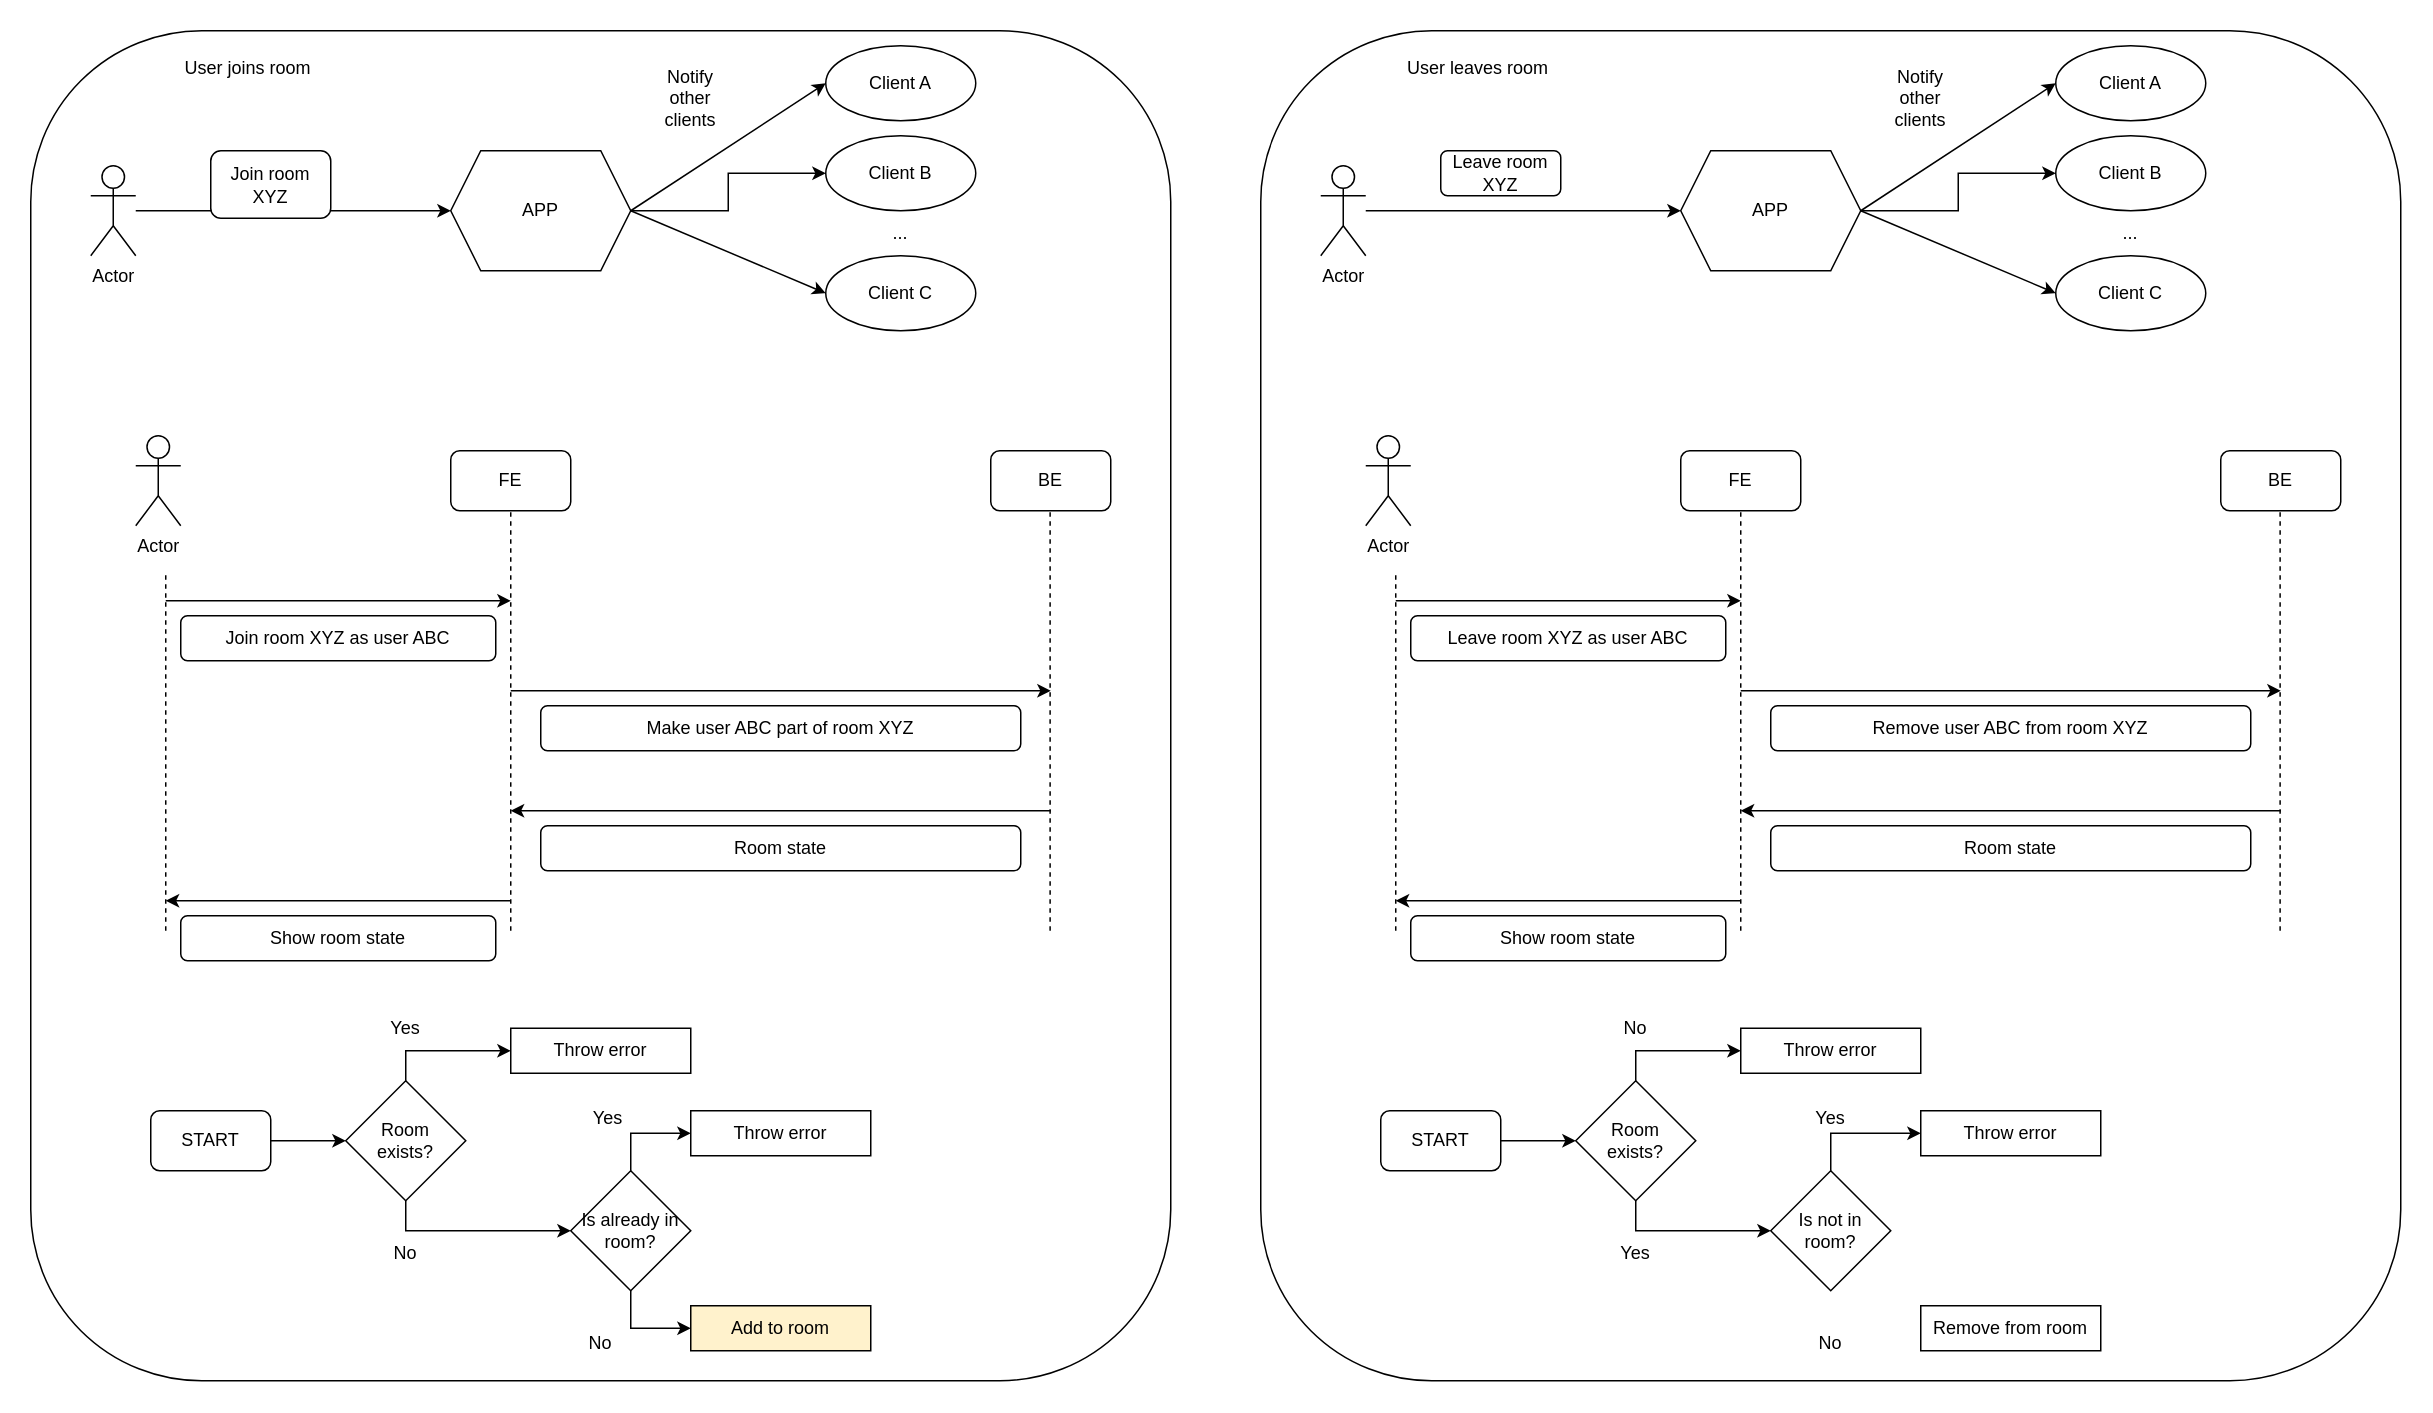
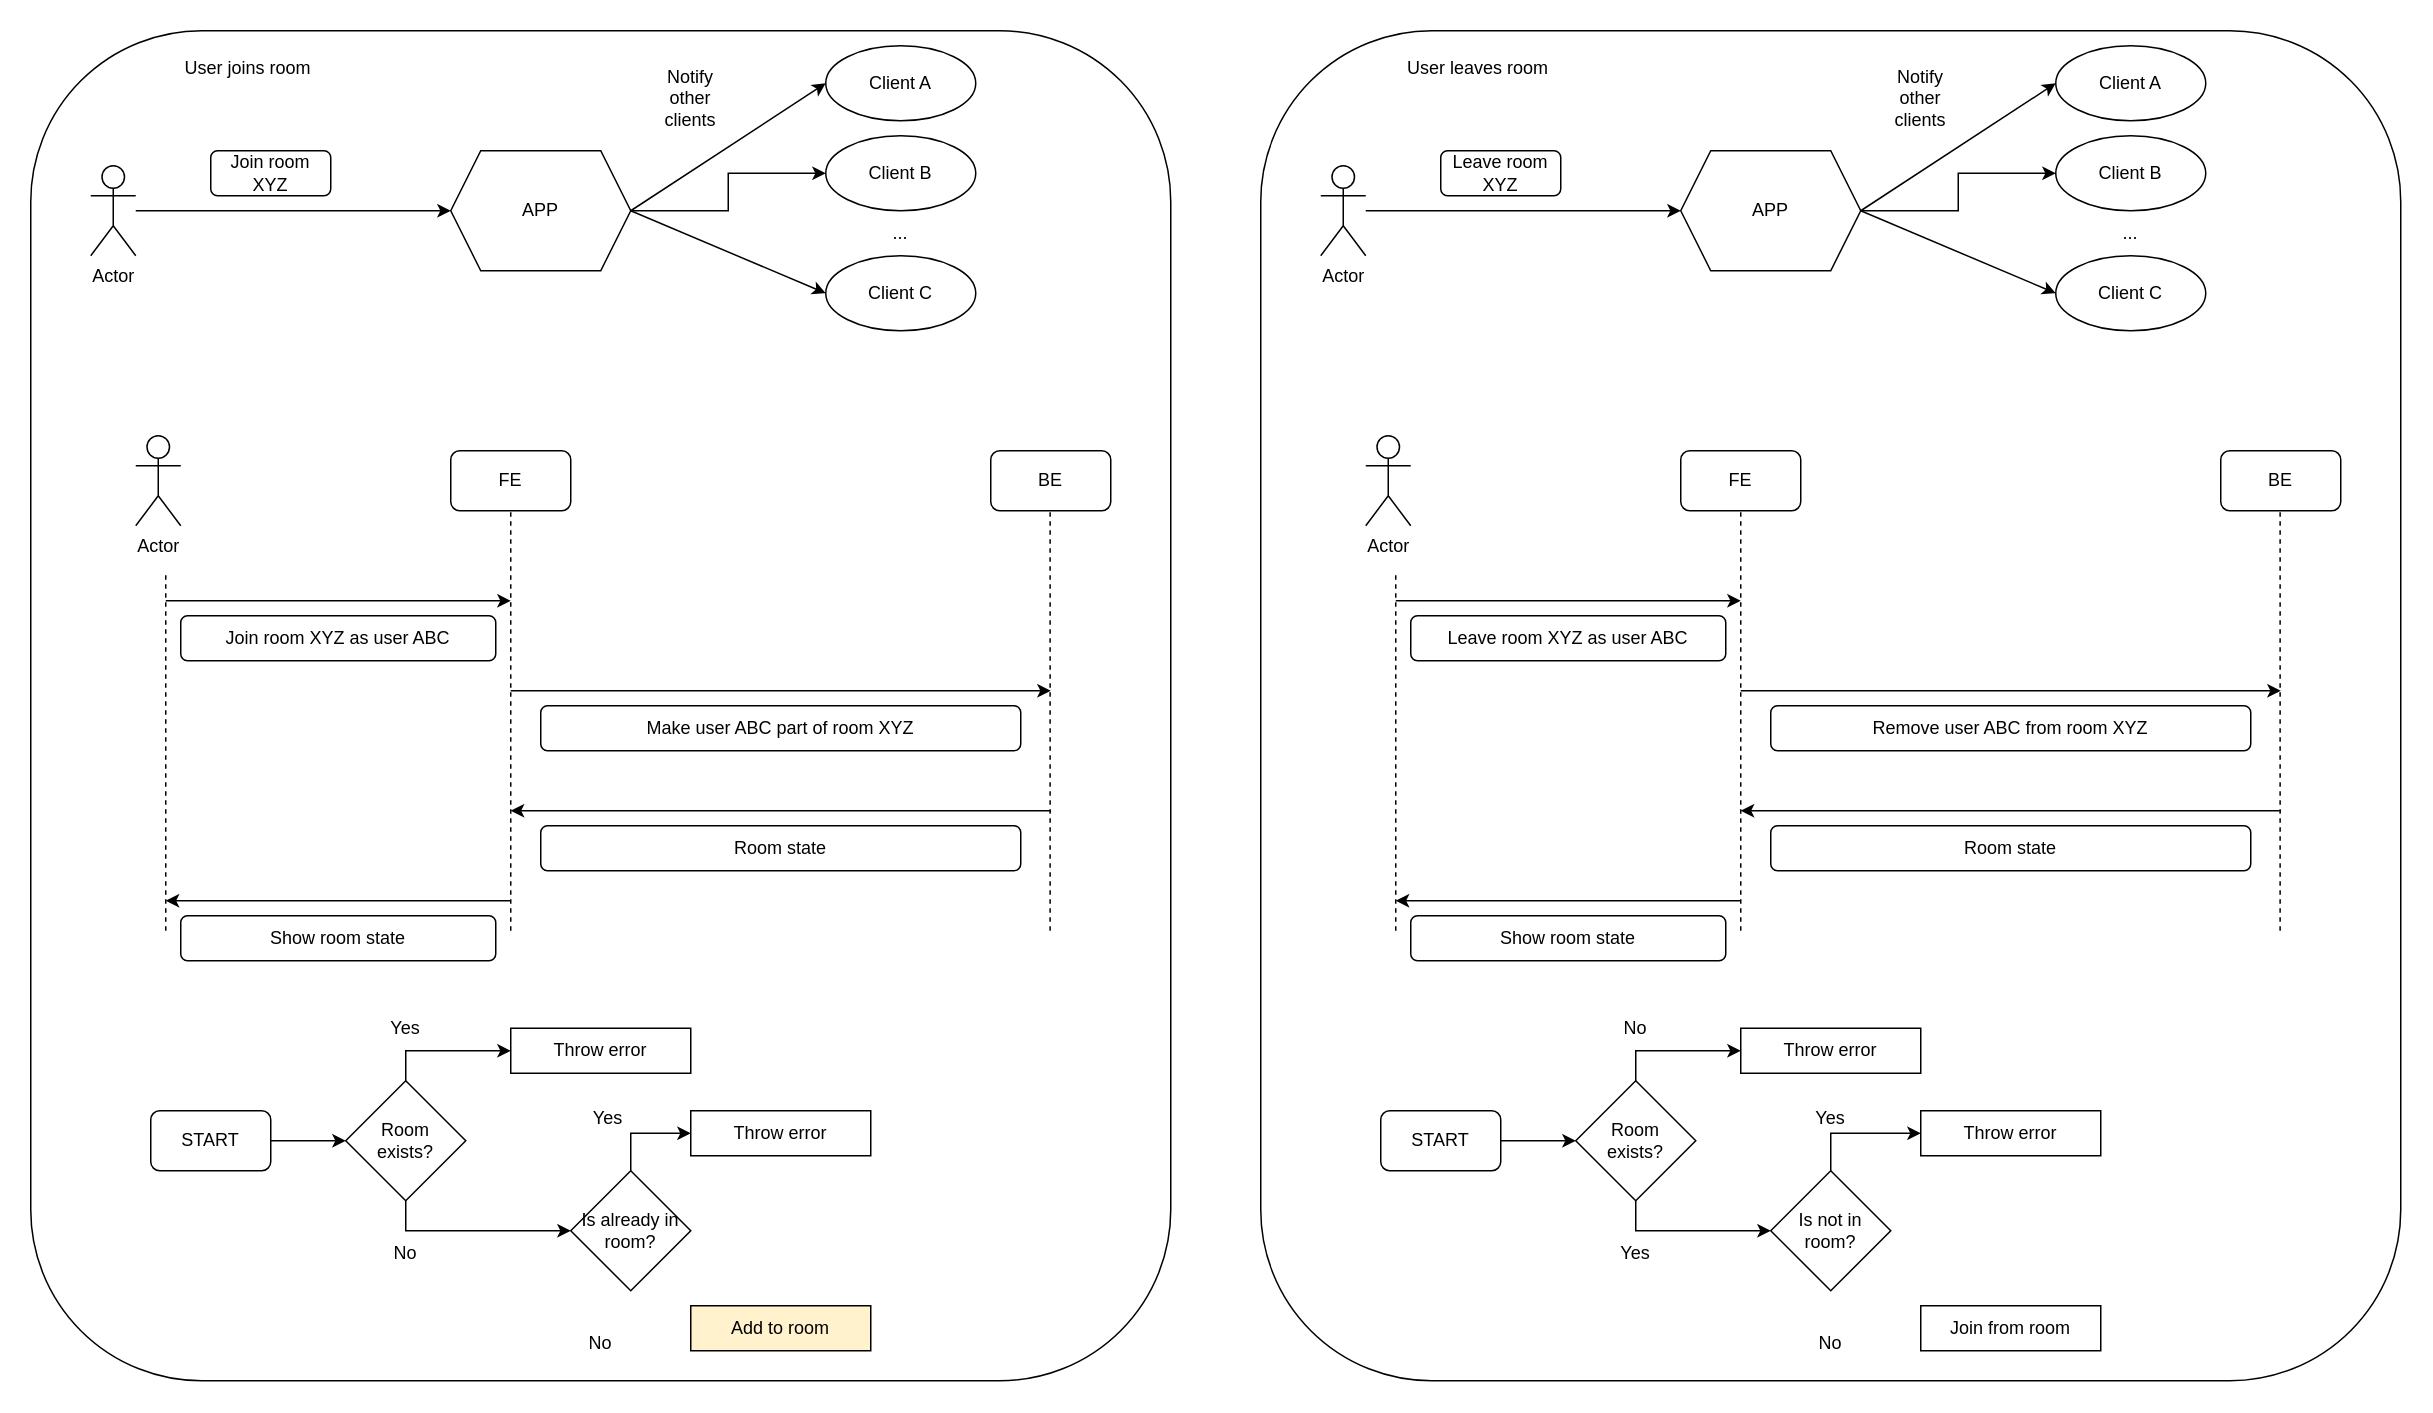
node "Join room XYZ": size 120x68 -> 120x45
edge "Is already in room?" -> "Add to room": removed
node "Remove from room": label "Remove from room" -> "Join from room"
